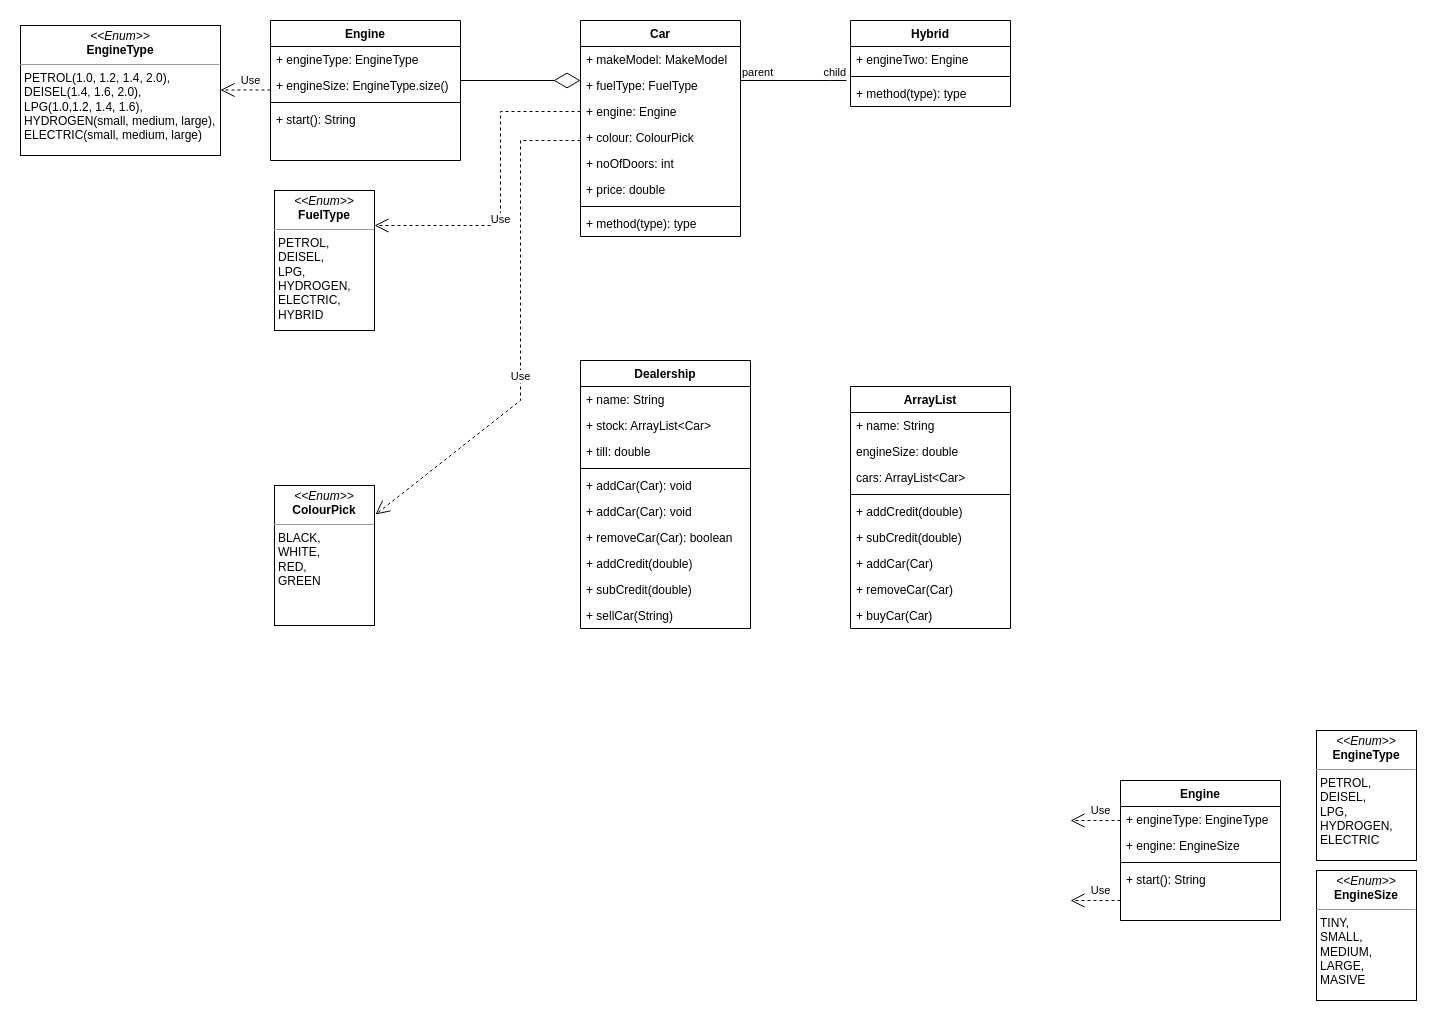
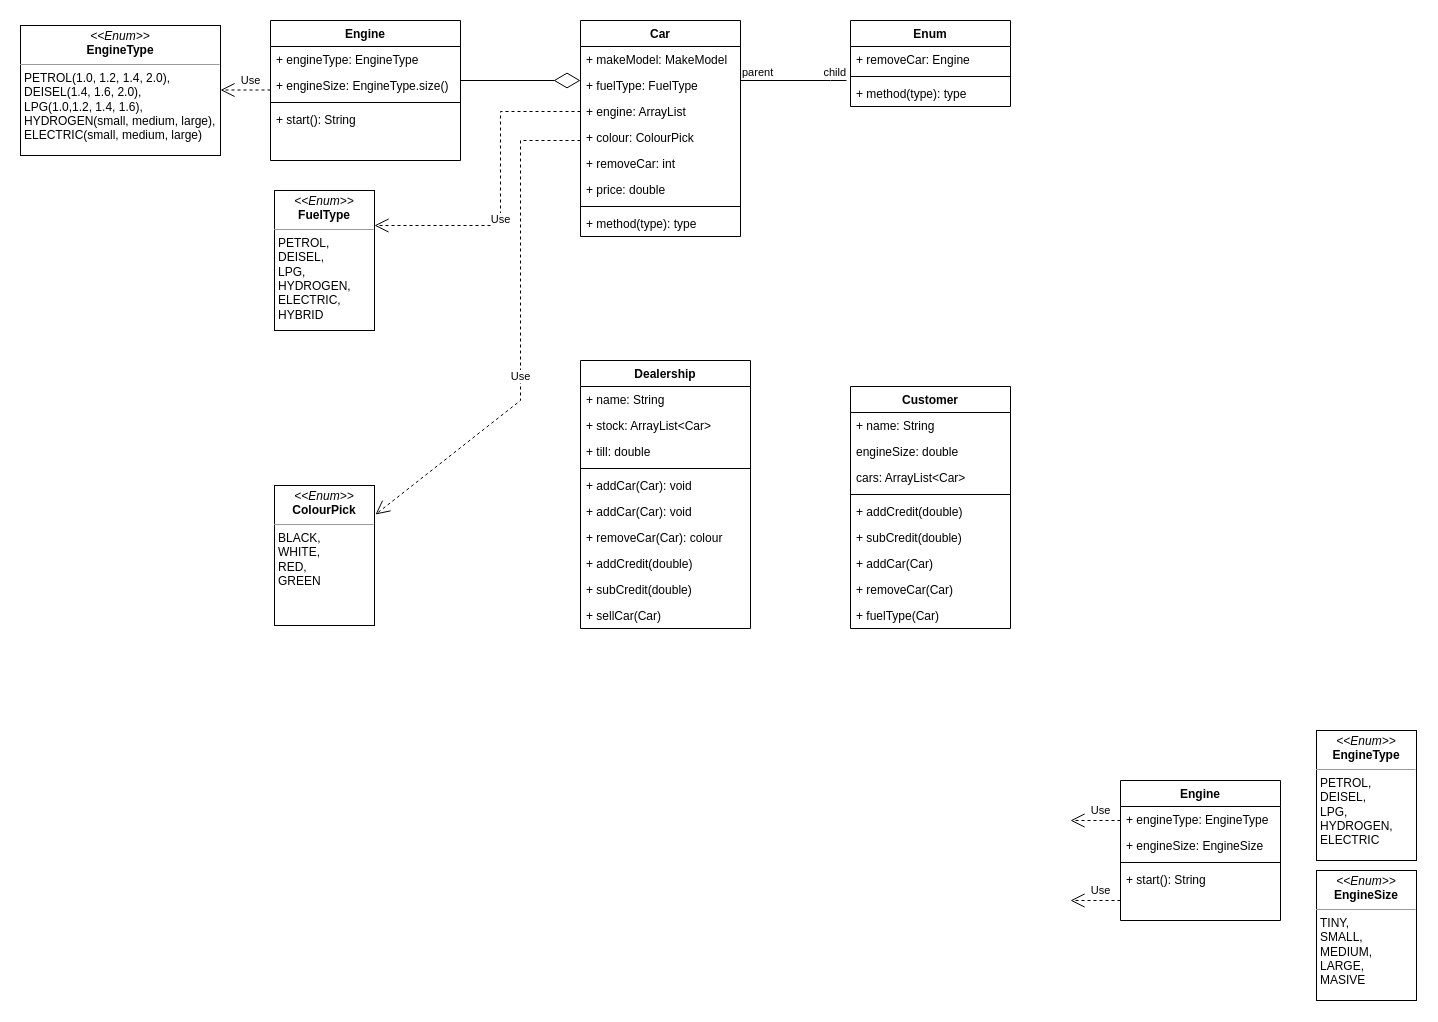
node "Hybrid": label "Hybrid" -> "Enum"
node "+ engineTwo: Engine": label "+ engineTwo: Engine" -> "+ removeCar: Engine"
node "+ engine: Engine": label "+ engine: Engine" -> "+ engine: ArrayList"
node "+ noOfDoors: int": label "+ noOfDoors: int" -> "+ removeCar: int"
node "ArrayList": label "ArrayList" -> "Customer"
node "+ removeCar(Car): boolean": label "+ removeCar(Car): boolean" -> "+ removeCar(Car): colour"
node "+ sellCar(String)": label "+ sellCar(String)" -> "+ sellCar(Car)"
node "+ buyCar(Car)": label "+ buyCar(Car)" -> "+ fuelType(Car)"
node "+ engine: EngineSize": label "+ engine: EngineSize" -> "+ engineSize: EngineSize"
